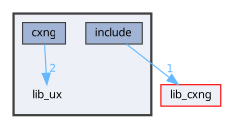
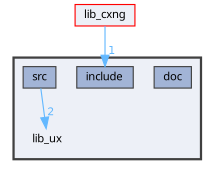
node "cxng": label "cxng" -> "src"
edge "include" -> "lib_cxng": reversed
node "doc": added
